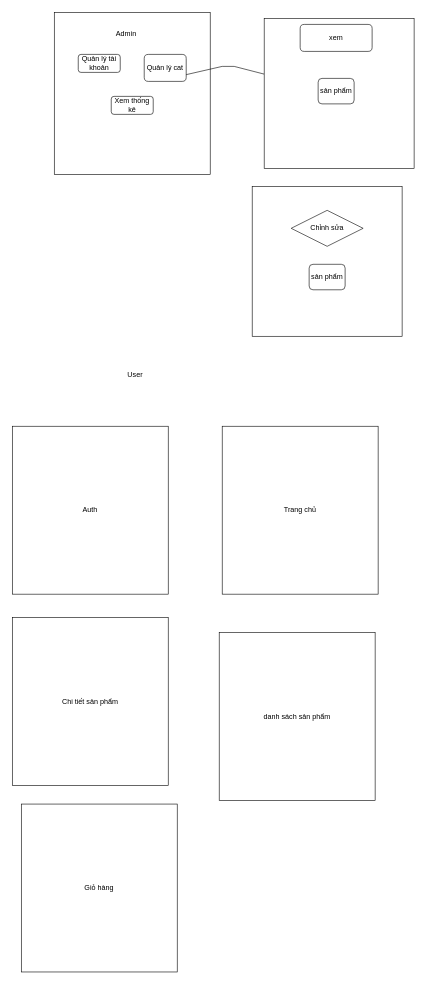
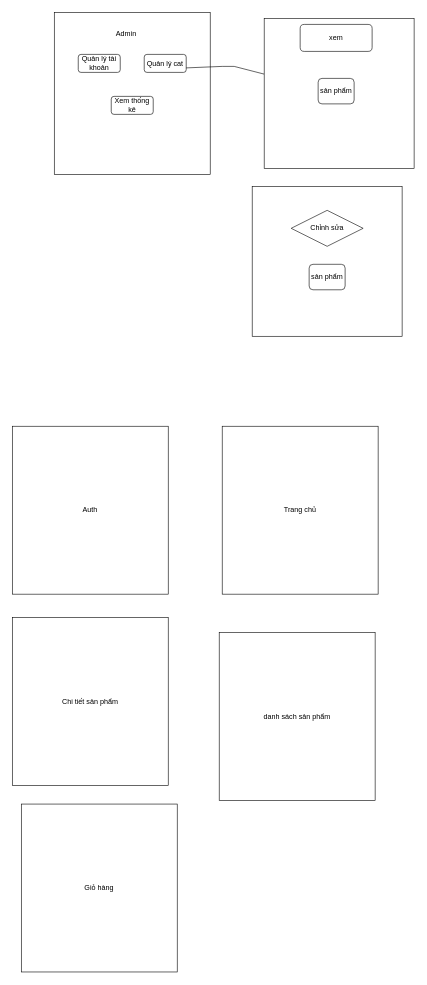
node "Quản lý cat": size 42x27 -> 42x18
node "User": removed
